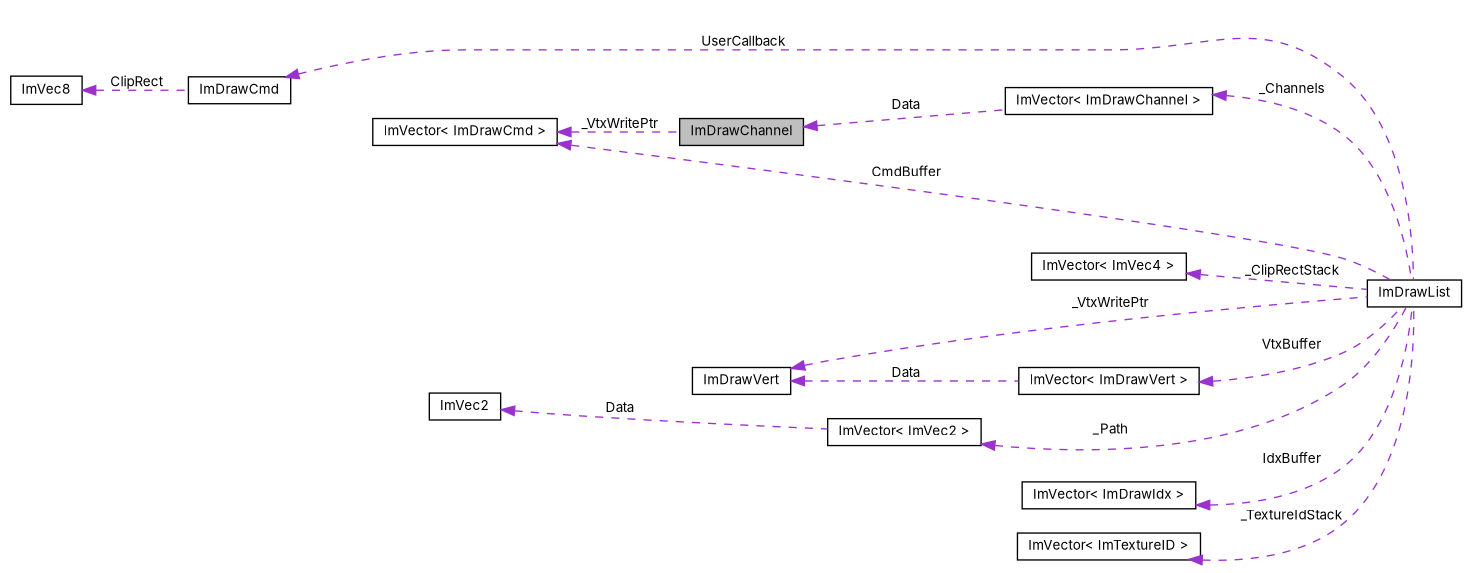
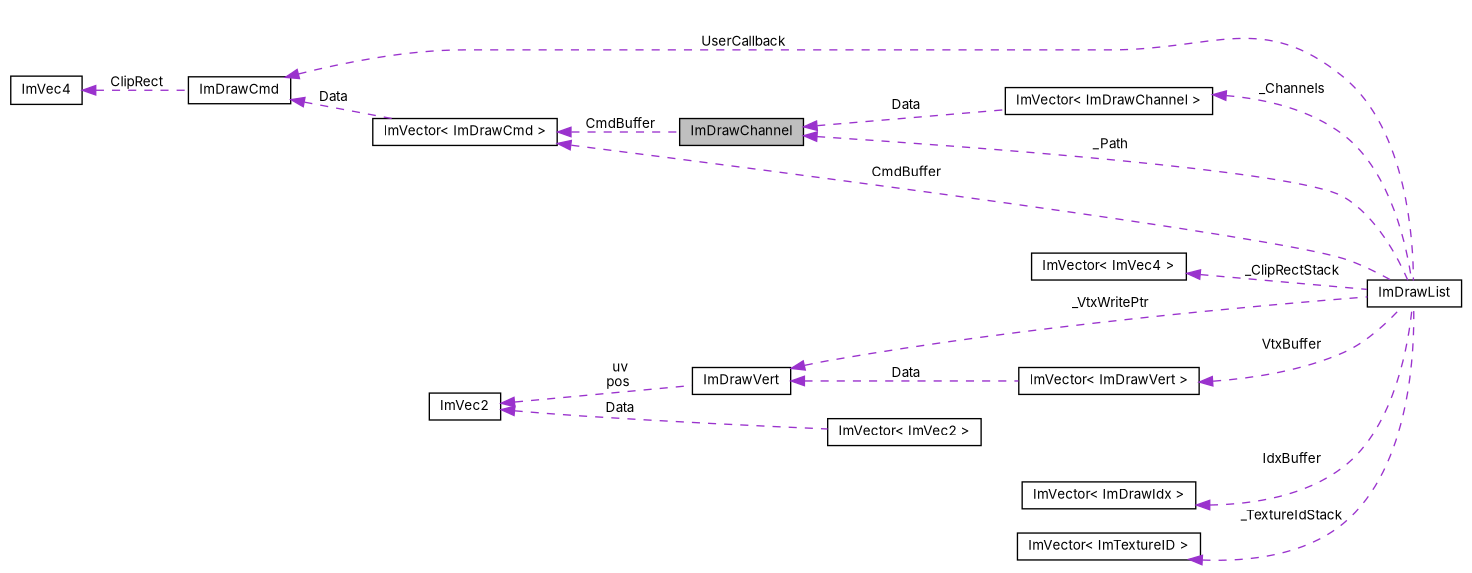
node "ImVec8": label "ImVec8" -> "ImVec4"
edge "ImVector< ImDrawCmd >" -> "ImDrawCmd": added, label "Data"
edge "ImDrawChannel" -> "ImVector< ImDrawCmd >": label " _VtxWritePtr" -> " CmdBuffer"
edge "ImDrawVert" -> "ImVec2": added, label "uv pos"
edge "ImDrawList" -> "ImVector< ImVec2 >": now "ImDrawList" -> "ImDrawChannel"
